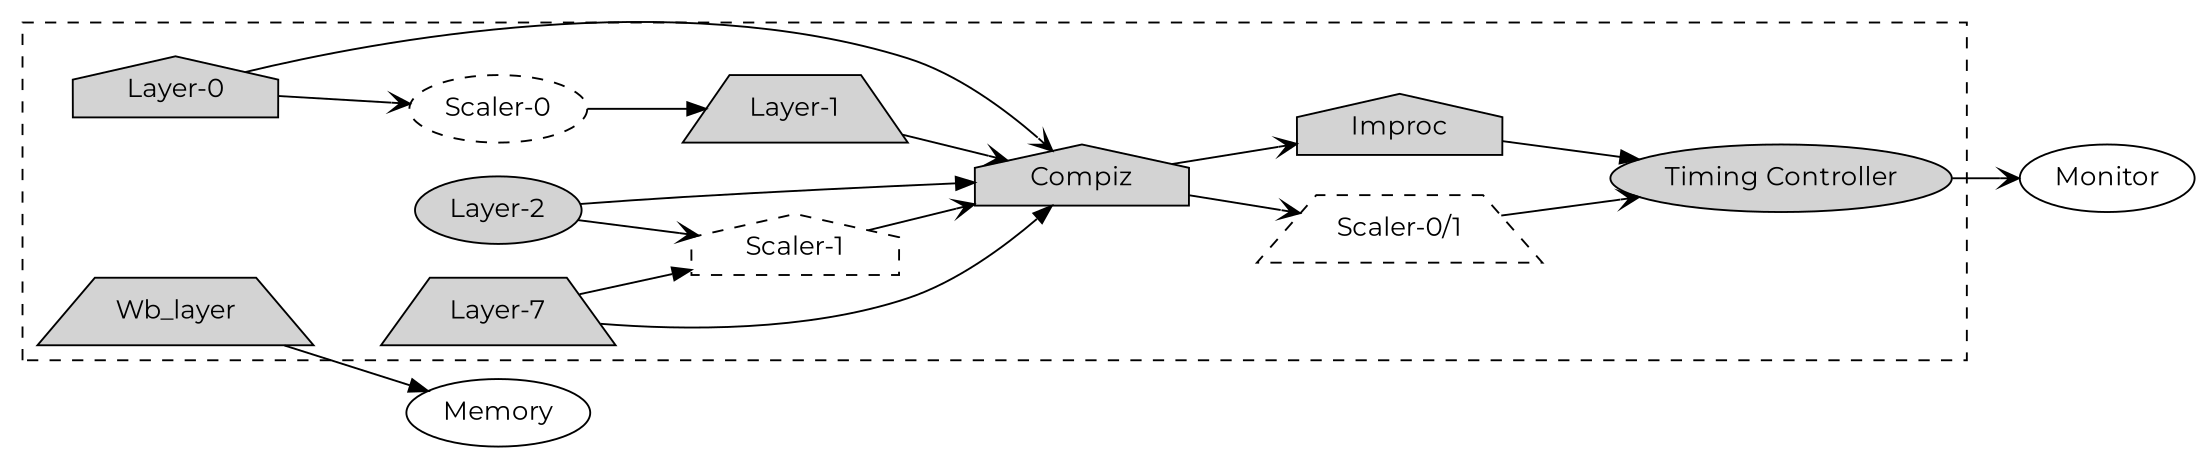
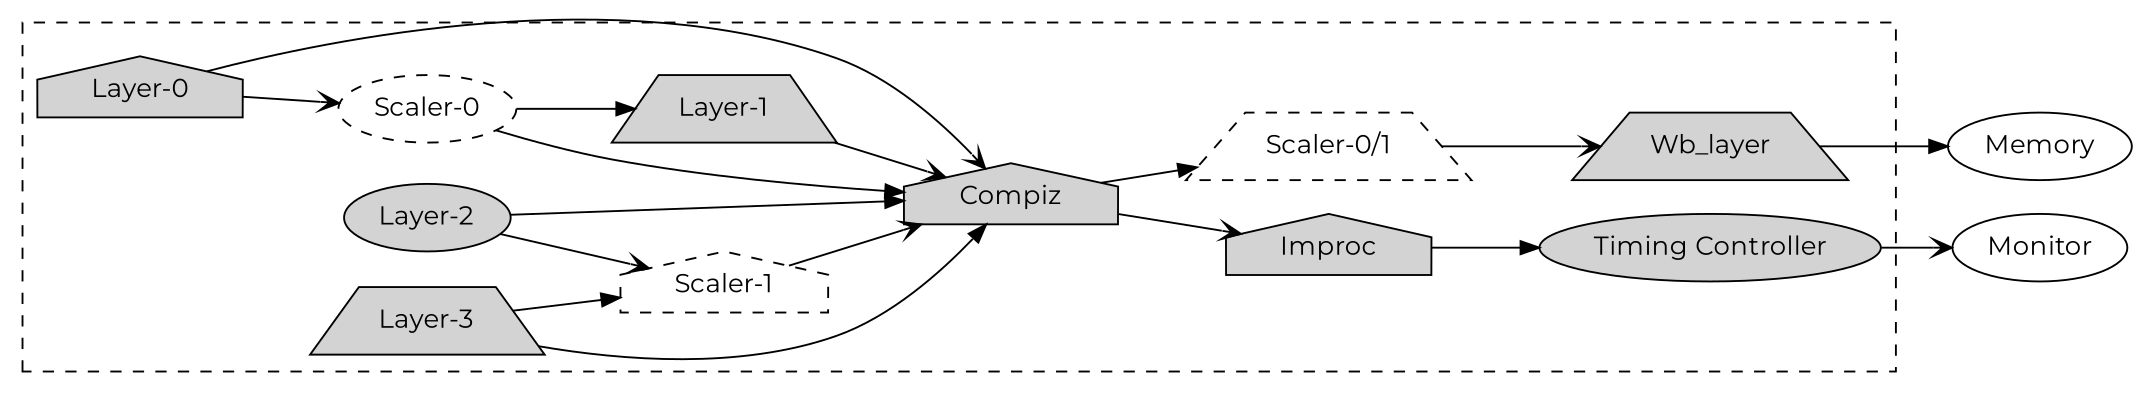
edge "Scaler-0" -> "Compiz": added
edge "Compiz" -> "Scaler-0/1": arrowhead vee -> normal
edge "Scaler-0/1" -> "Timing Controller": now "Scaler-0/1" -> "Wb_layer"
node "Layer-7": label "Layer-7" -> "Layer-3"
